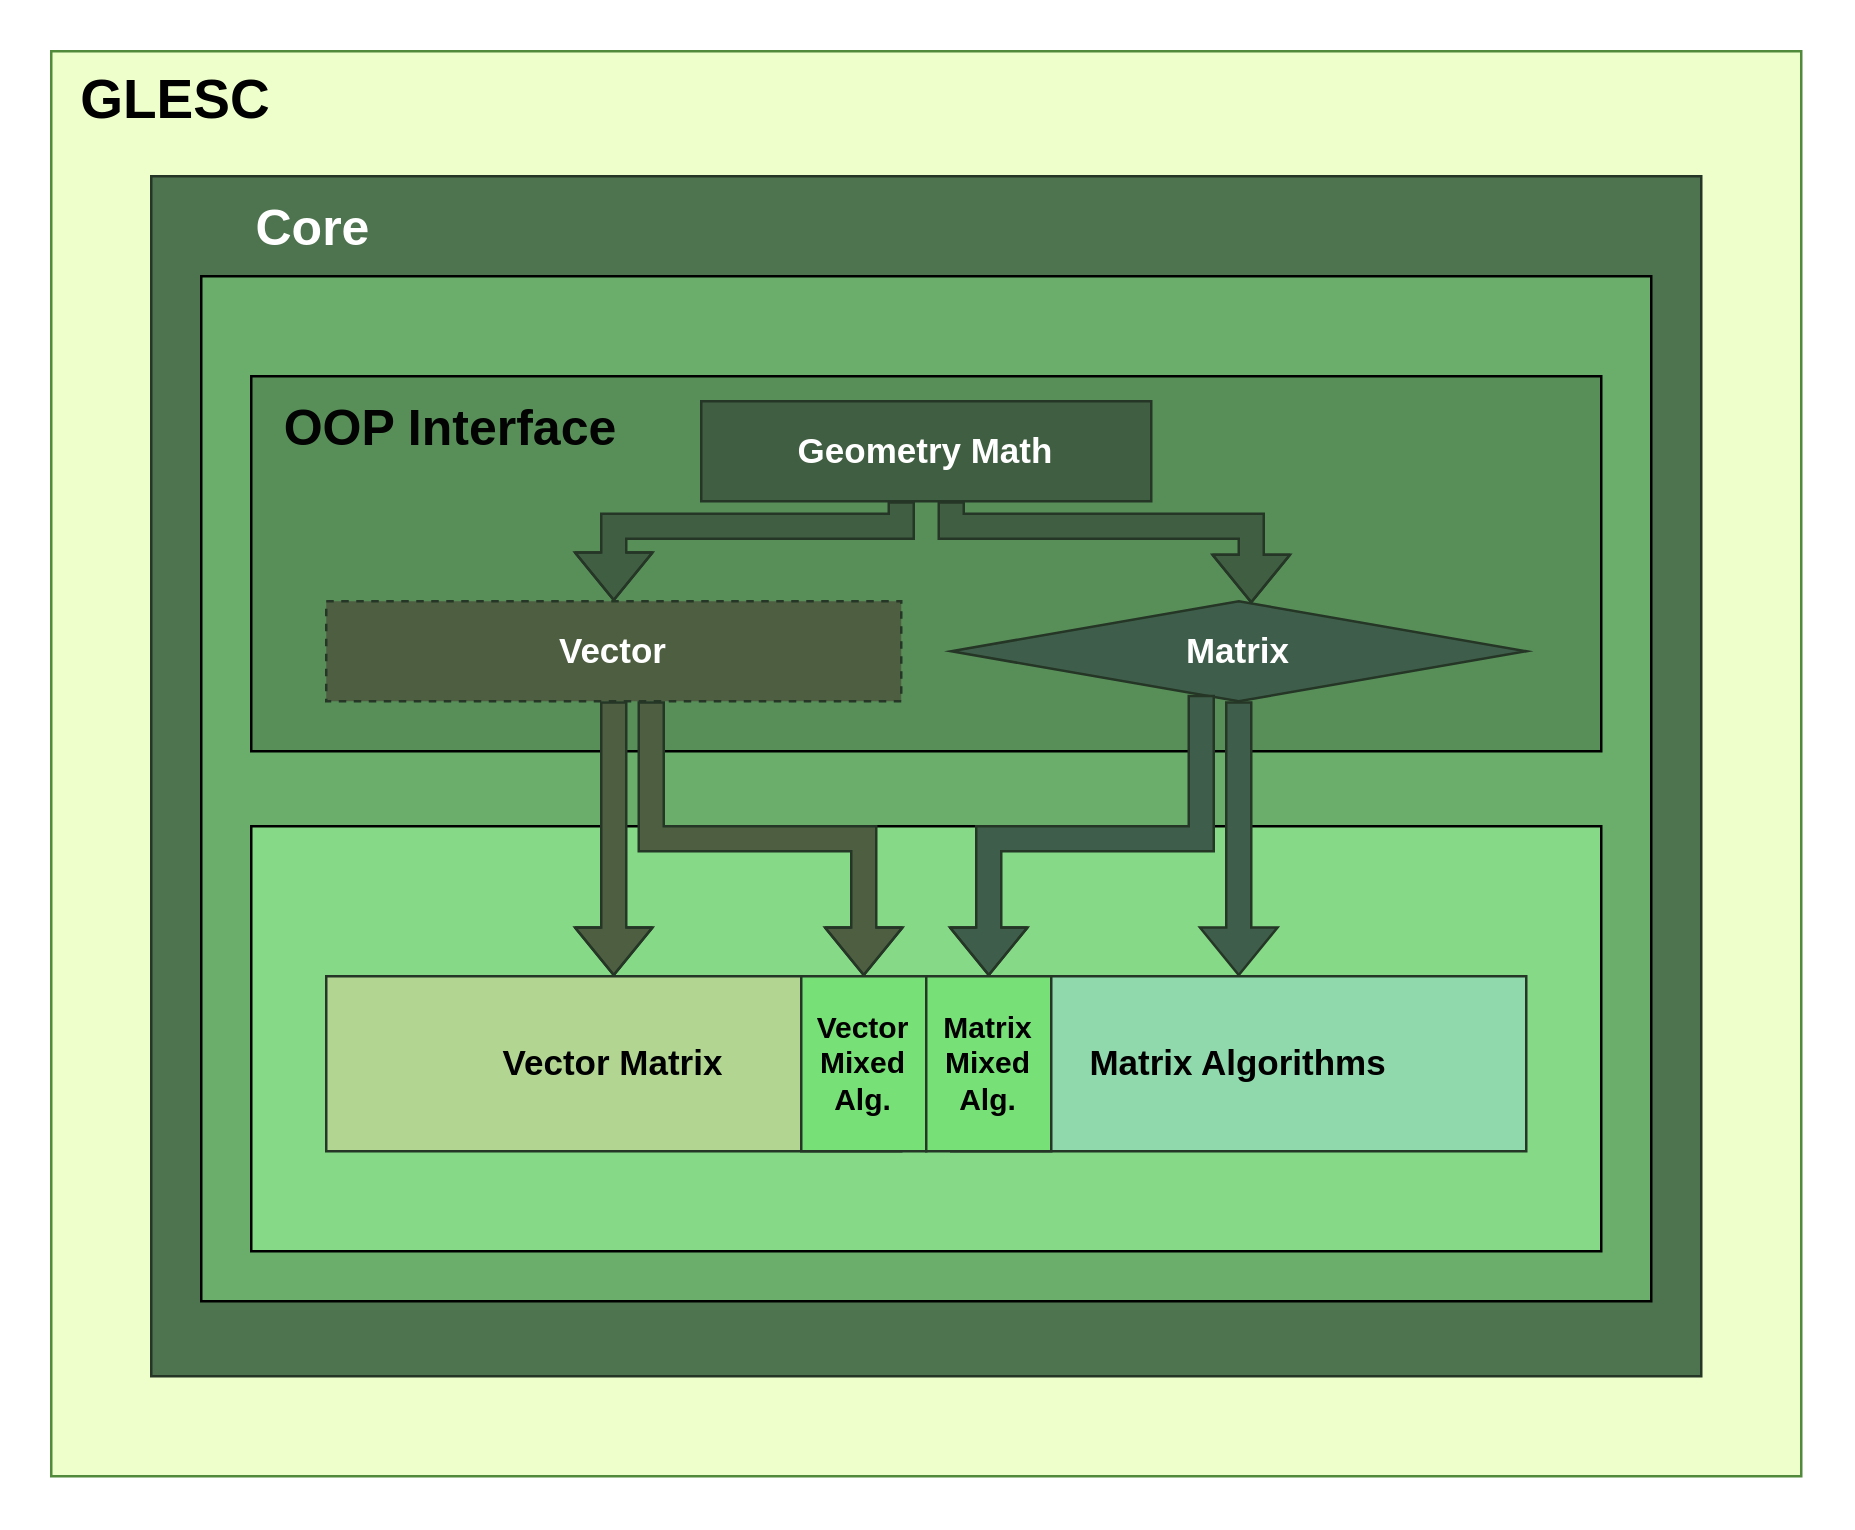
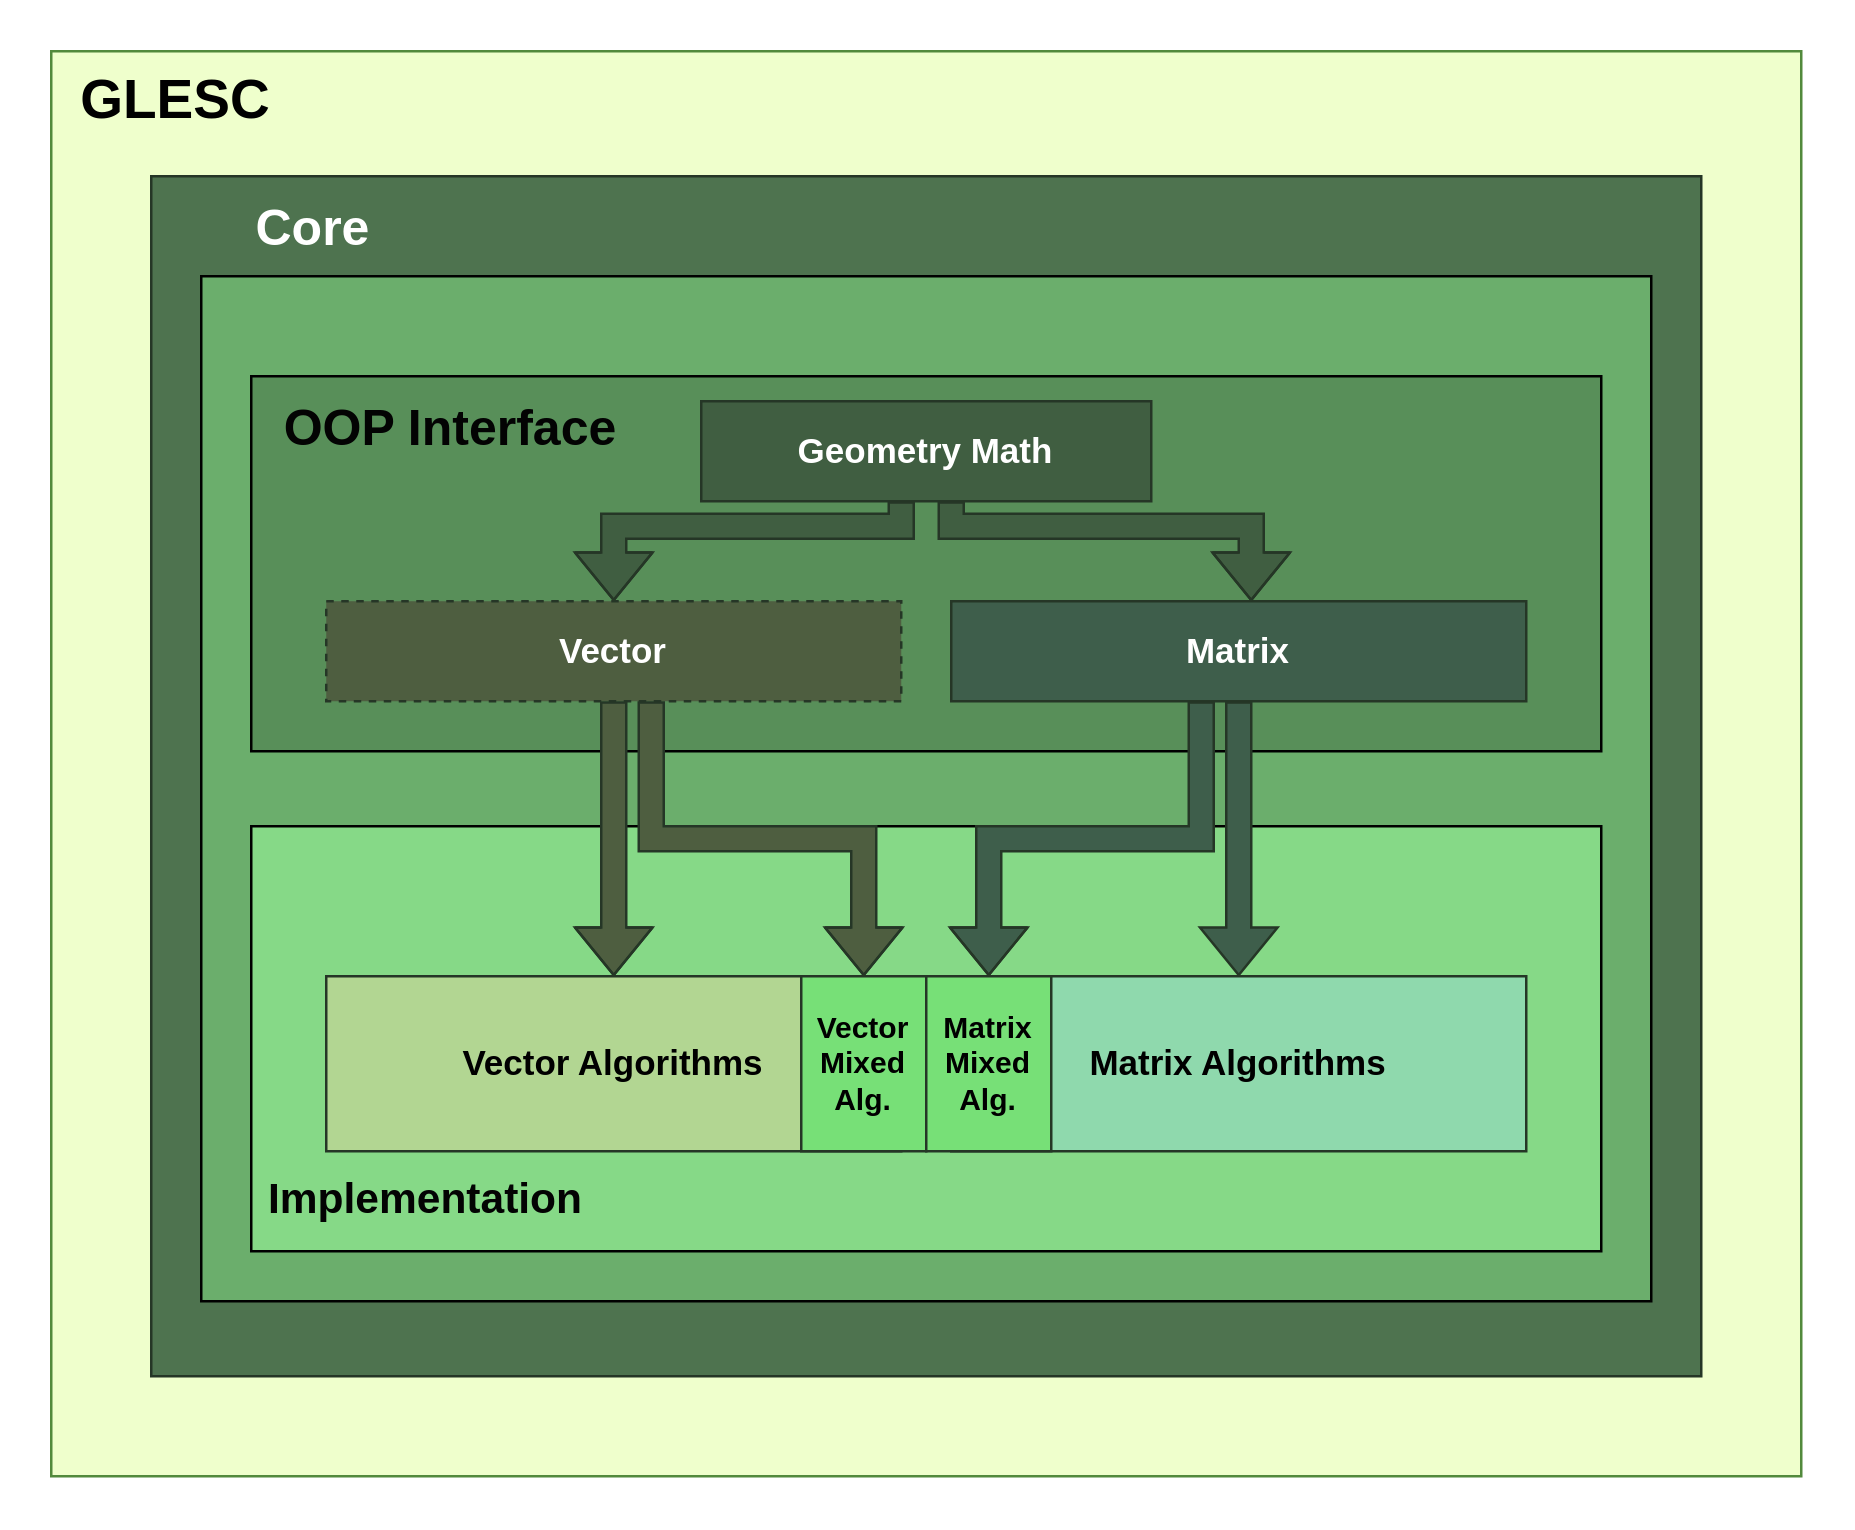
node "Matrix": shape diamond -> rectangle
node "Vector Matrix": label "Vector Matrix" -> "Vector Algorithms"
node "Implementation": added
